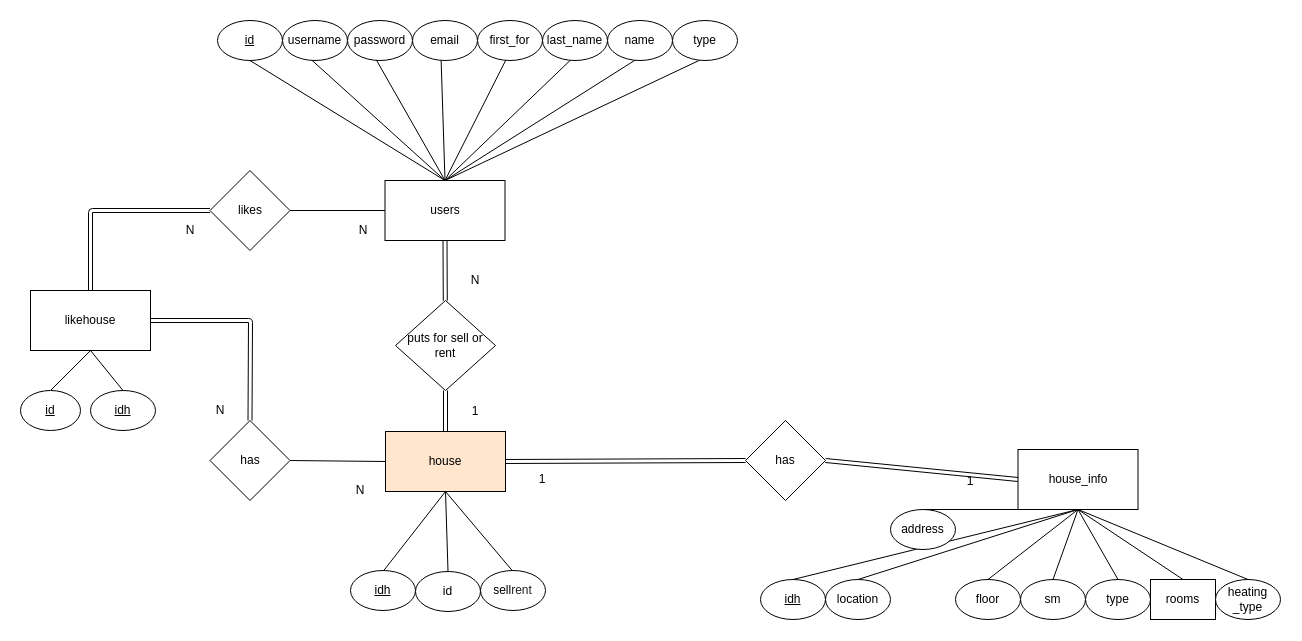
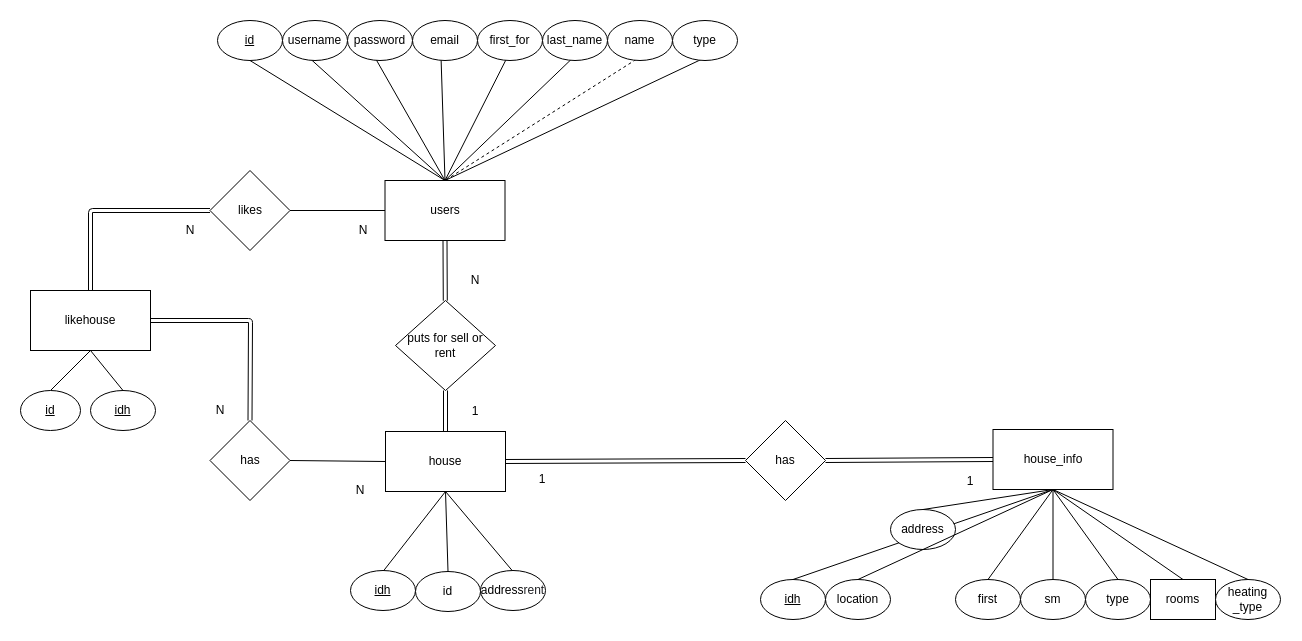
edge "name" -- "users": style solid -> dashed
node "house": fillcolor #ffe6cc -> #ffffff
node "house_info": moved (1078, 480) -> (1053, 460)
node "sellrent": label "sellrent" -> "addressrent"
node "floor": label "floor" -> "first"
